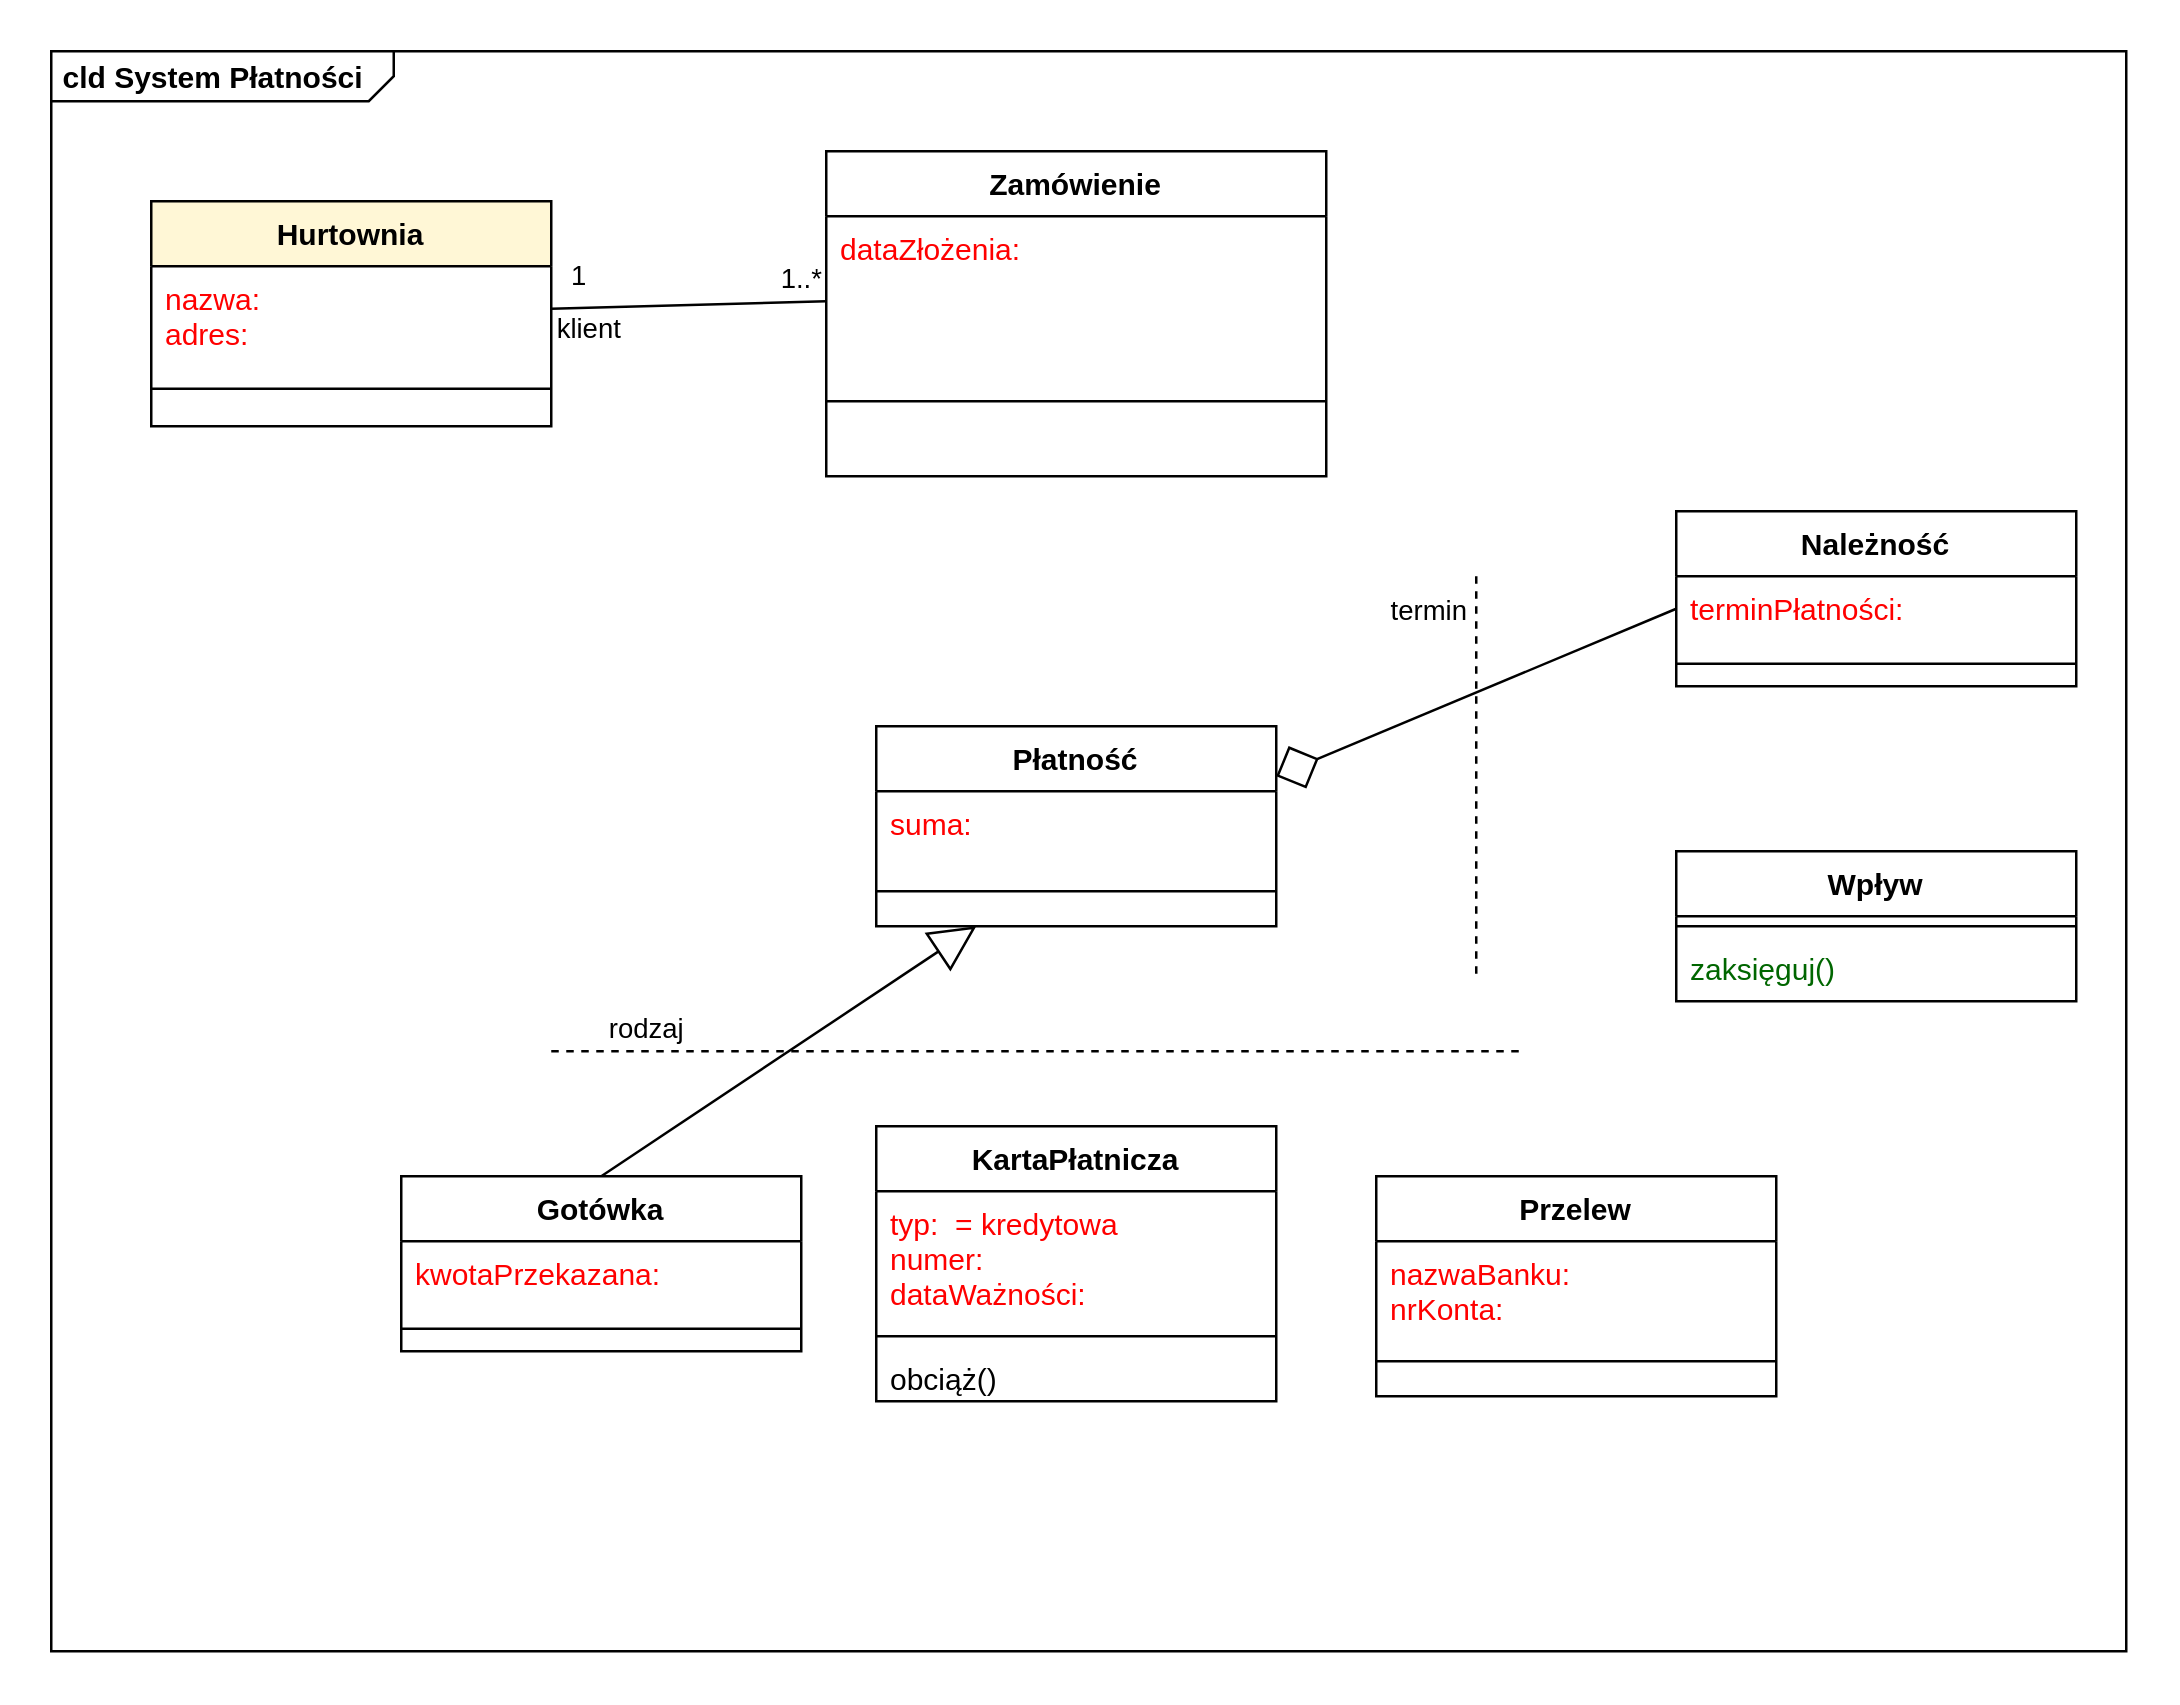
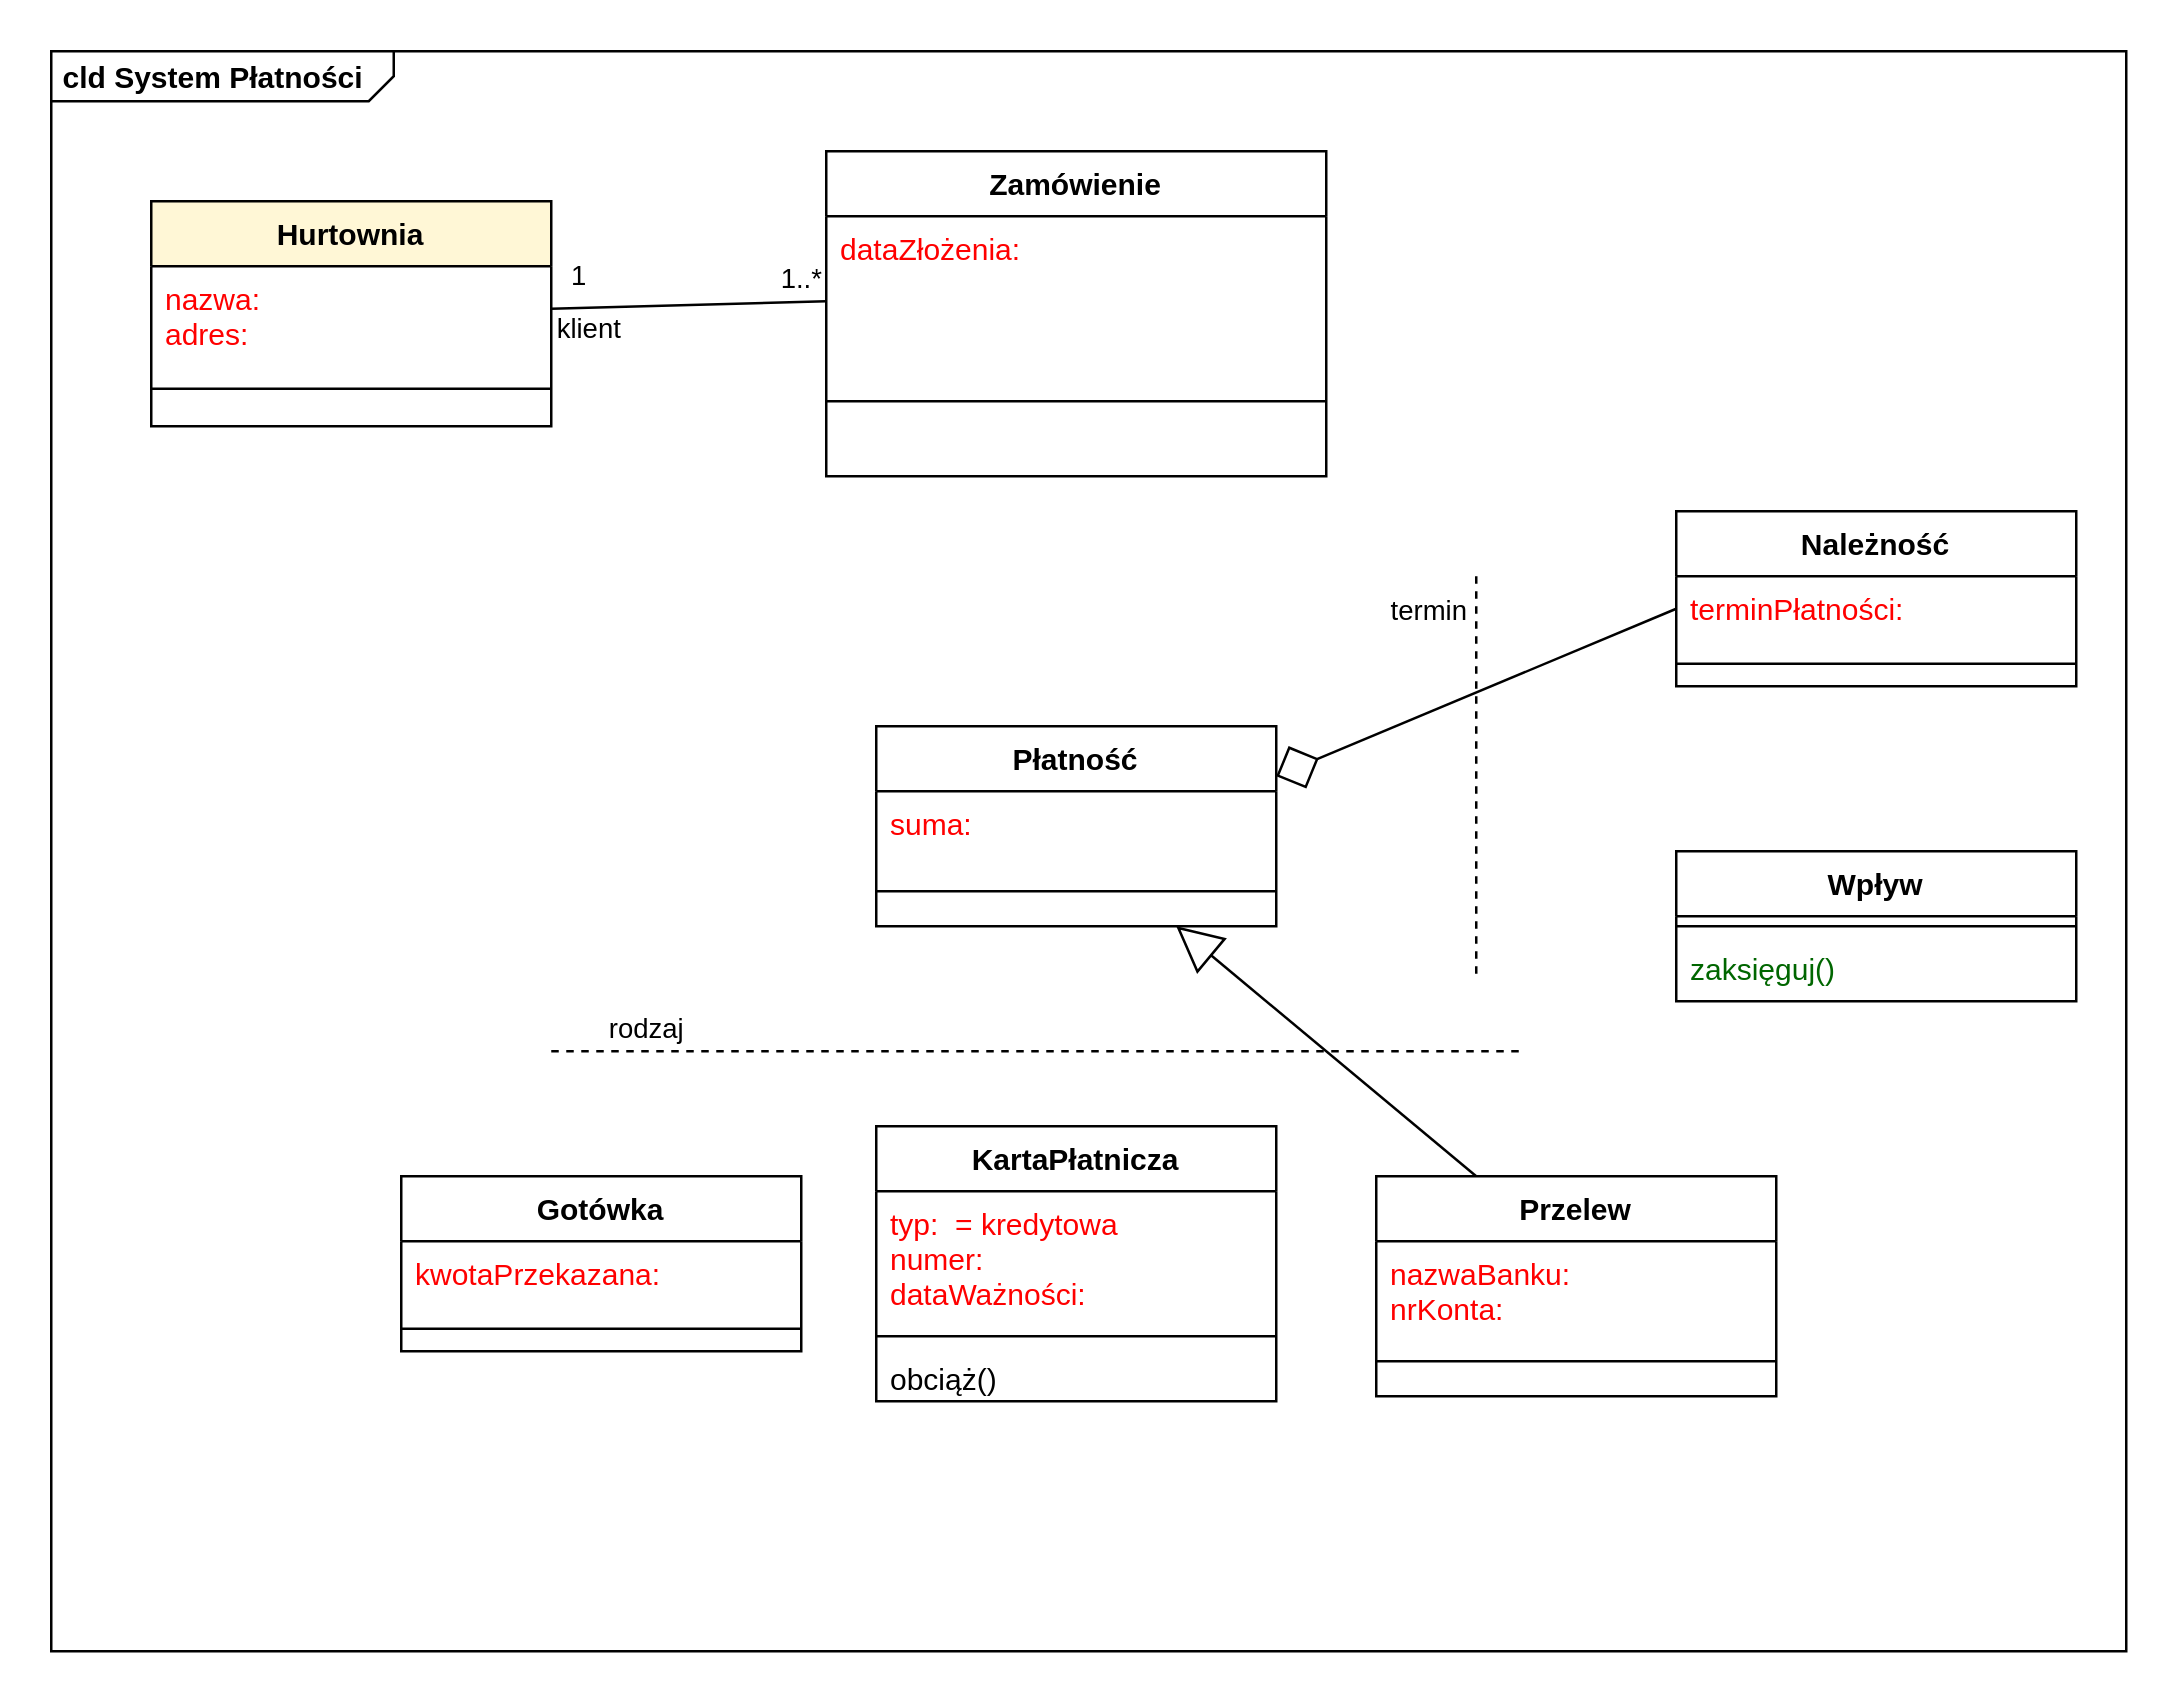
edge "Gotówka" -> "Płatność": removed
edge "Przelew" -> "Płatność": added
